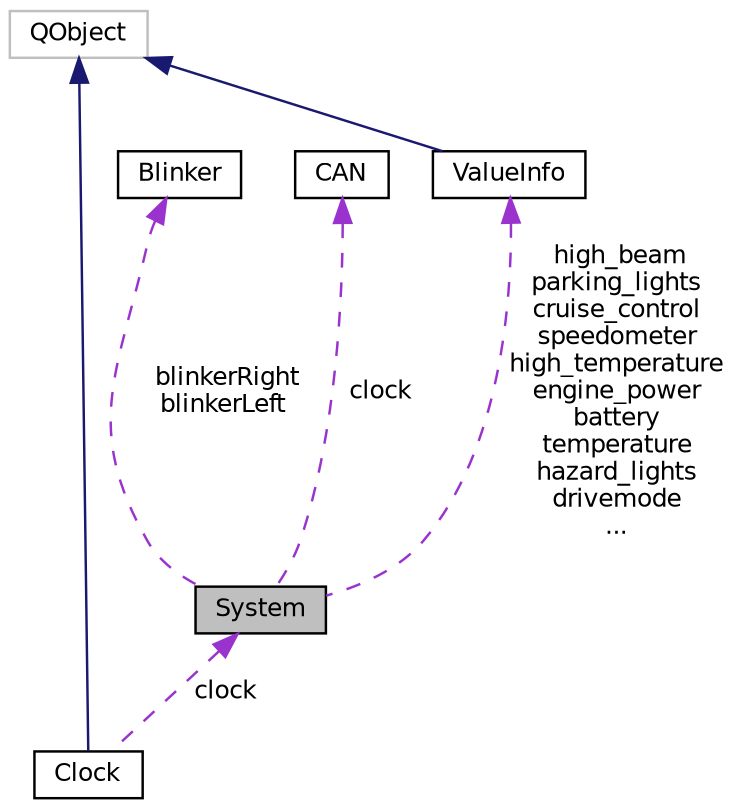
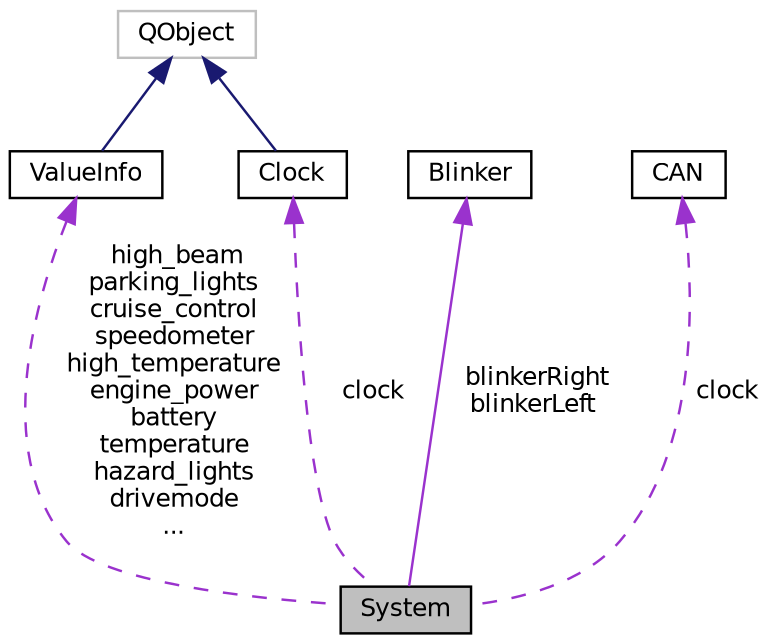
edge "System" -> "Blinker": style dashed -> solid
edge "Clock" -> "System": reversed
